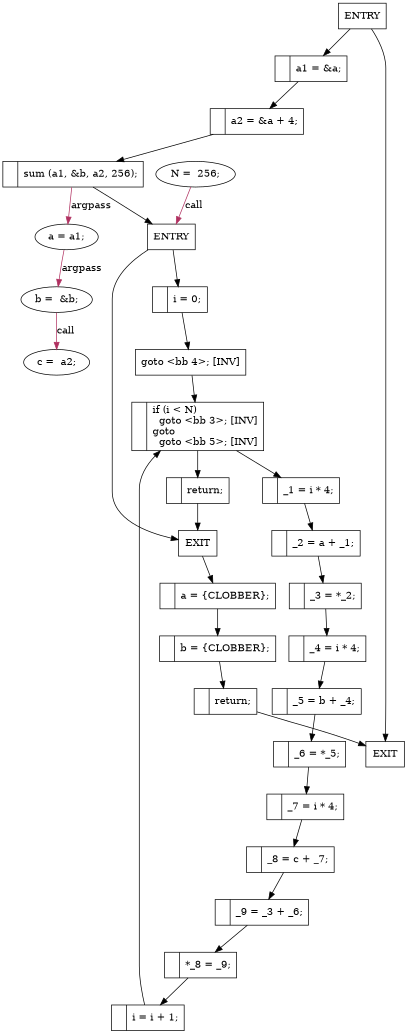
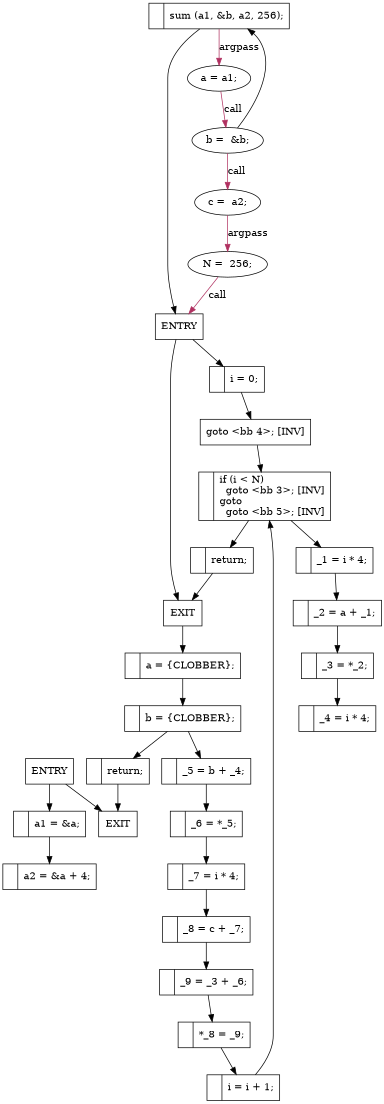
edge "a2 = &a + 4;" -> "sum (a1, &b, a2, 256);": now "b =  &b;" -> "sum (a1, &b, a2, 256);"
edge "c =  a2;" -> "N =  256;": added, label "argpass"
edge "a = a1;" -> "b =  &b;": label "argpass" -> "call"
edge "_4 = i * 4;" -> "_5 = b + _4;": now "b = {CLOBBER};" -> "_5 = b + _4;"
